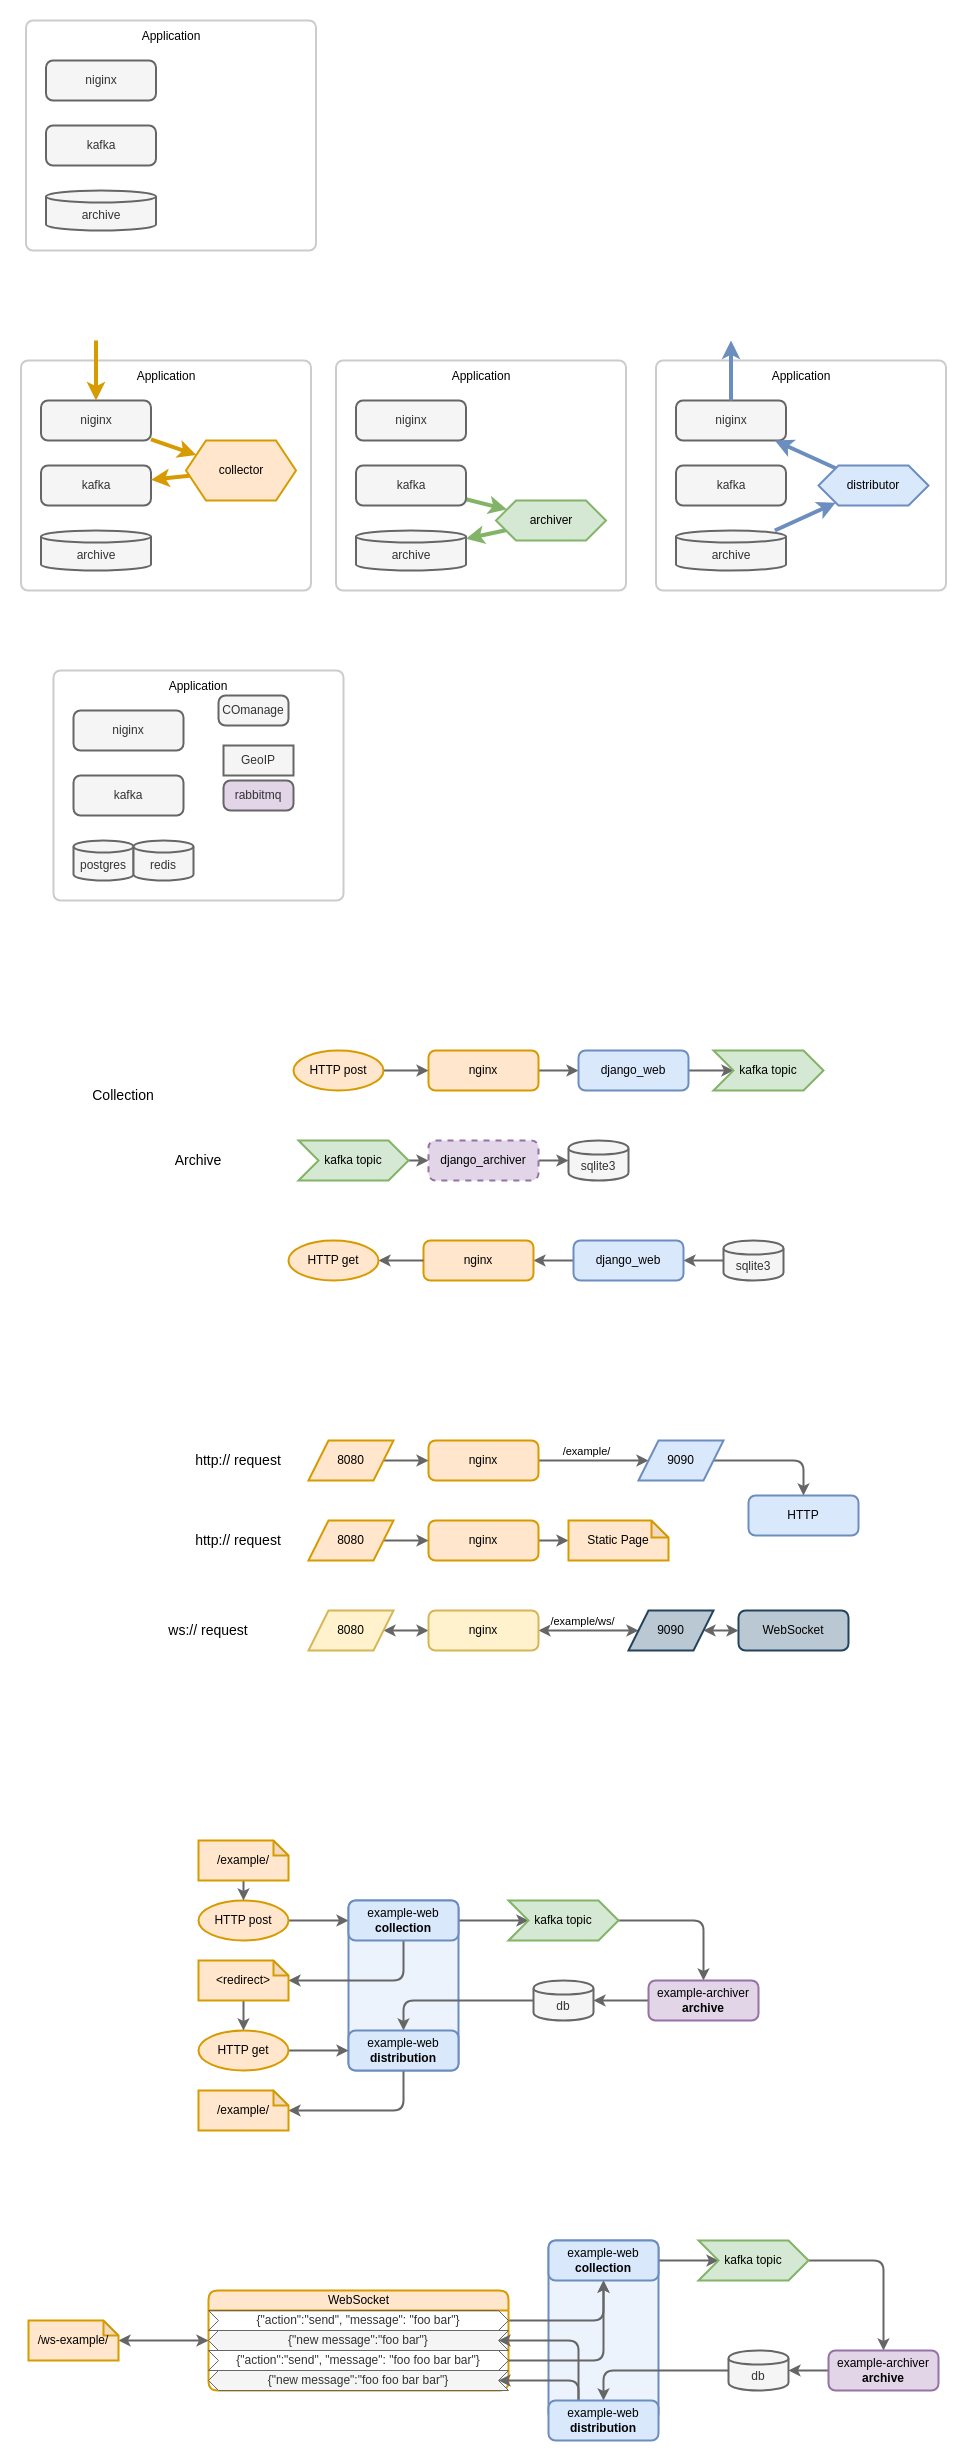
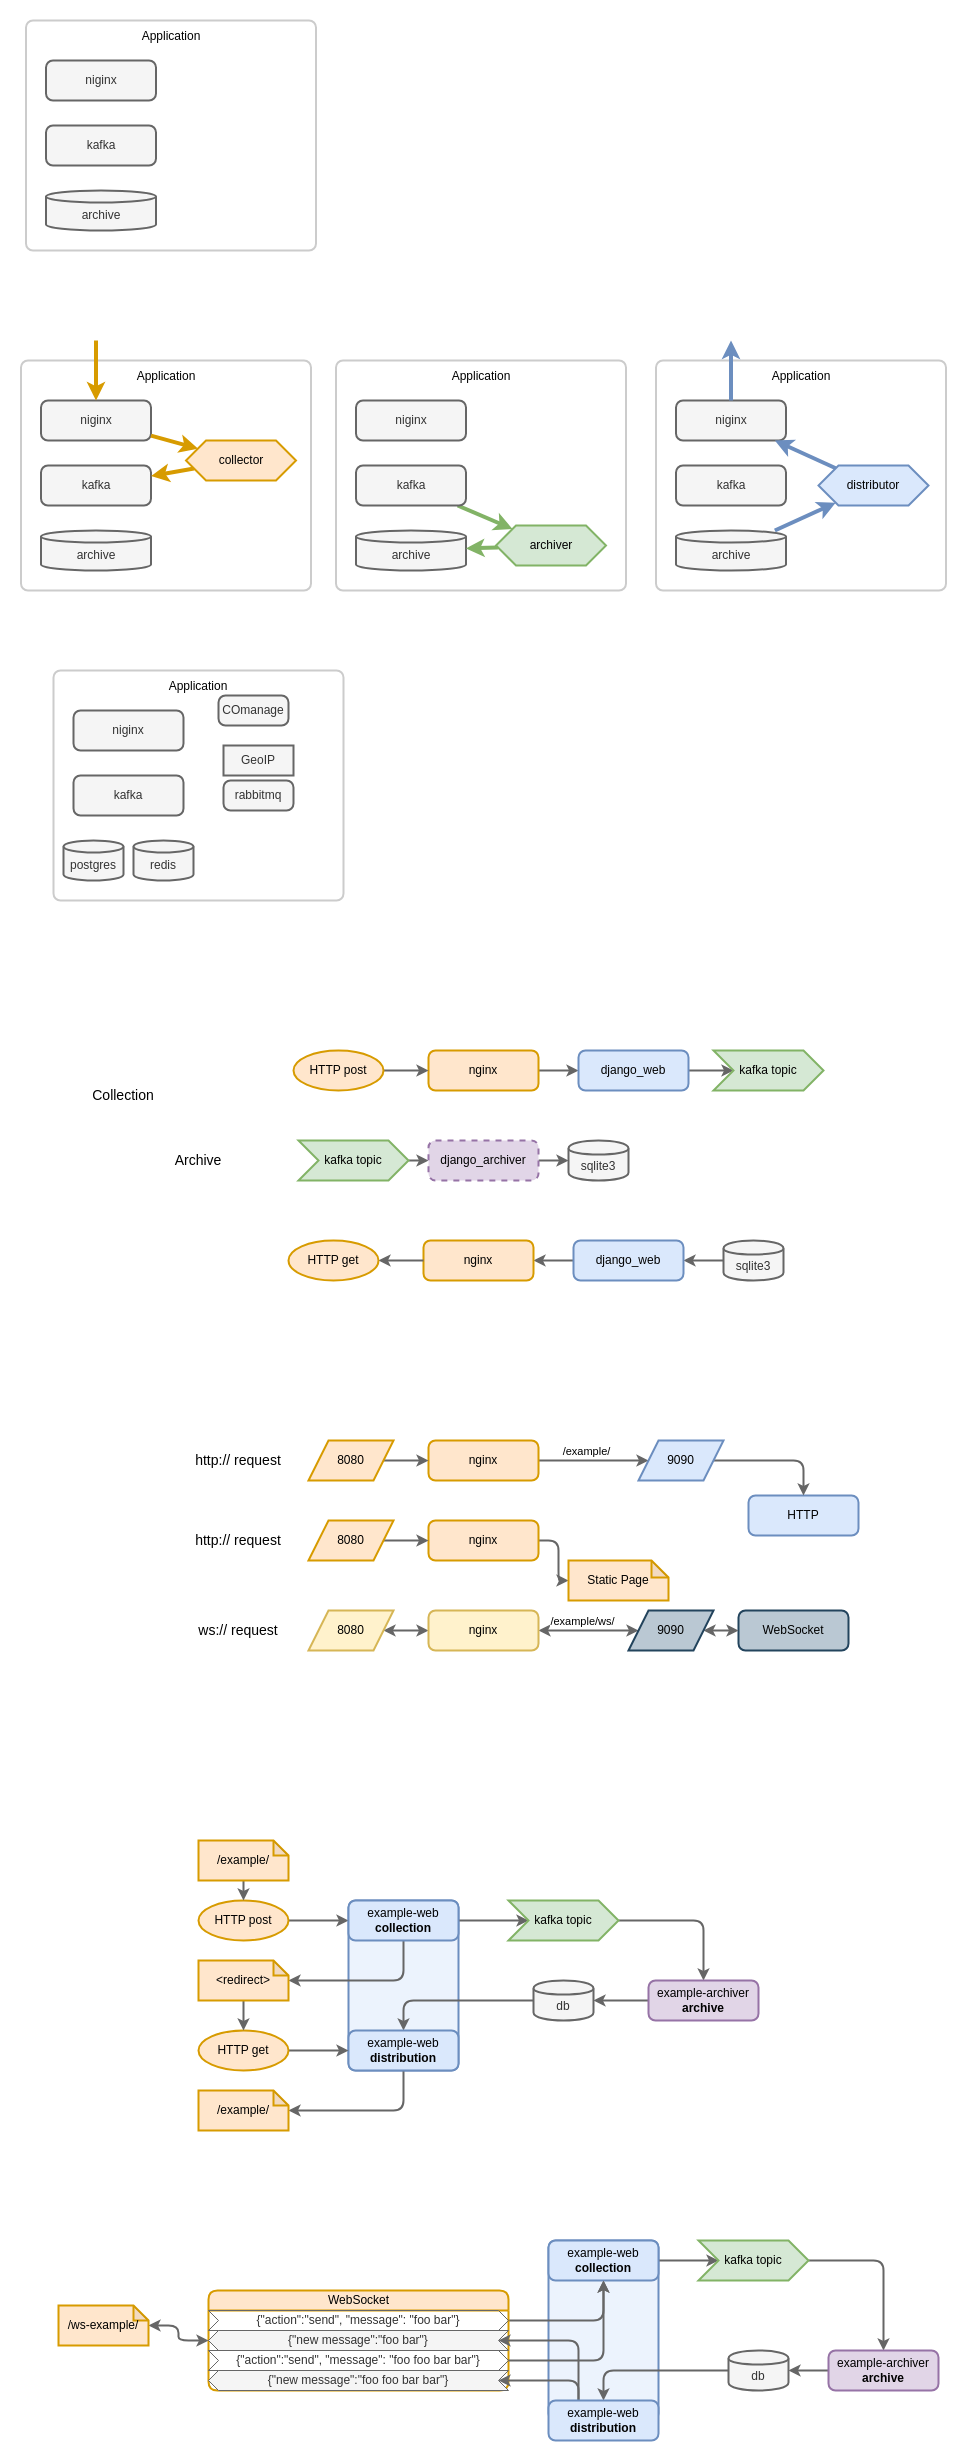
node "collector": size 110x60 -> 110x40
node "archiver": moved (551, 521) -> (551, 546)
node "rabbitmq": fillcolor #e1d5e7 -> #f5f5f5
node "postgres": moved (104, 861) -> (94, 861)
node "Static Page": moved (619, 1541) -> (619, 1581)
node "ws:// request": moved (209, 1631) -> (239, 1631)
node "/ws-example/": moved (74, 2341) -> (104, 2326)
